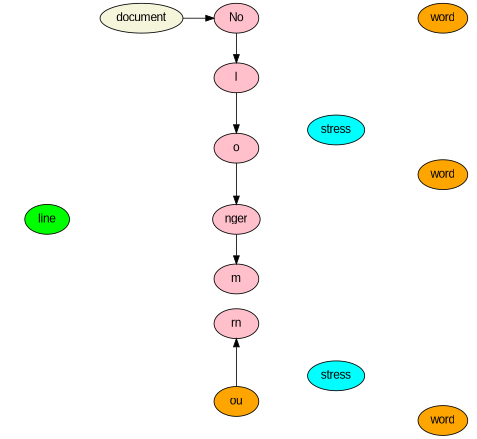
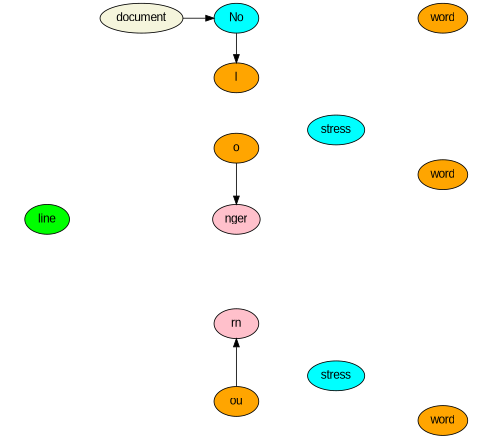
node "No": fillcolor pink -> cyan
node "l": fillcolor pink -> orange
edge "l" -> "o": removed
node "o": fillcolor pink -> orange
node "m": removed
